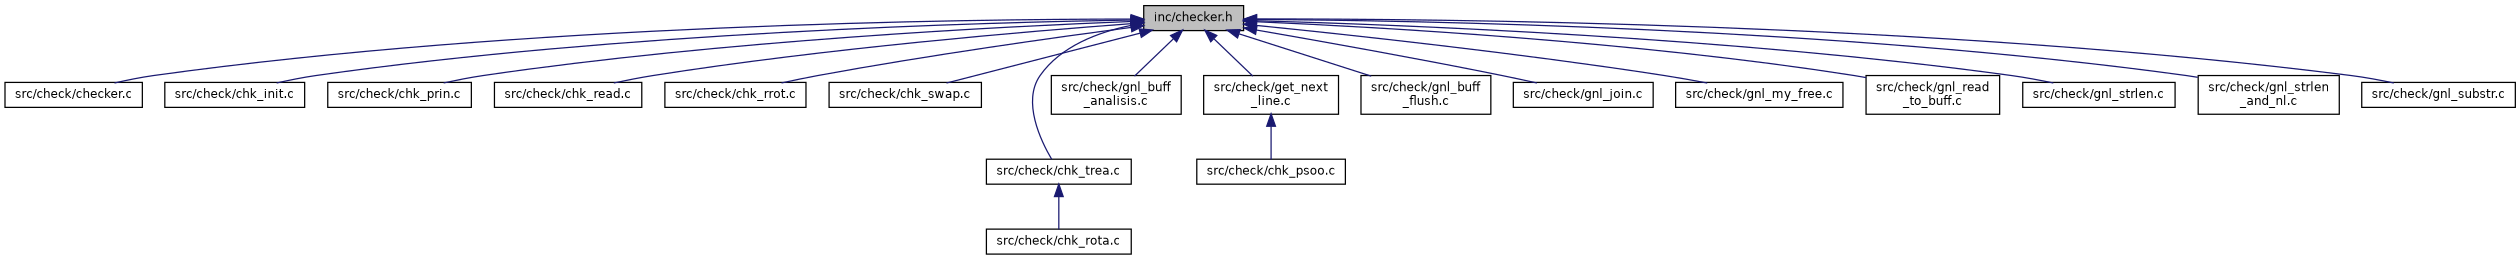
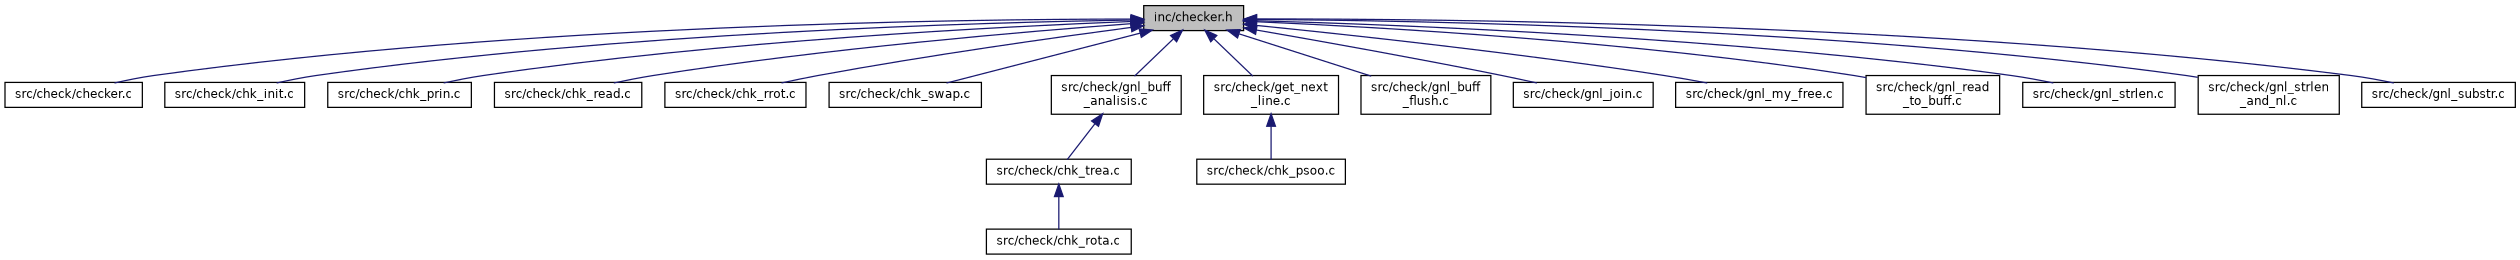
edge "src/check/chk_trea.c" -> "inc/checker.h": now "src/check/chk_trea.c" -> "src/check/gnl_buff _analisis.c"
